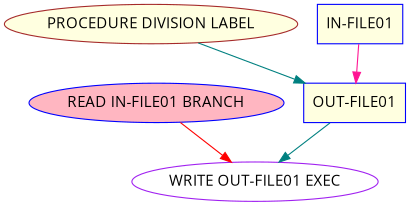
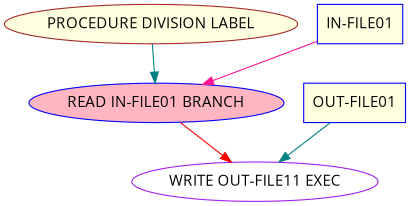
edge "IN-FILE01" -> "OUT-FILE01": now "IN-FILE01" -> "READ IN-FILE01 BRANCH"
edge "PROCEDURE DIVISION LABEL" -> "OUT-FILE01": now "PROCEDURE DIVISION LABEL" -> "READ IN-FILE01 BRANCH"
node "WRITE OUT-FILE01 EXEC": label "WRITE OUT-FILE01 EXEC" -> "WRITE OUT-FILE11 EXEC"
